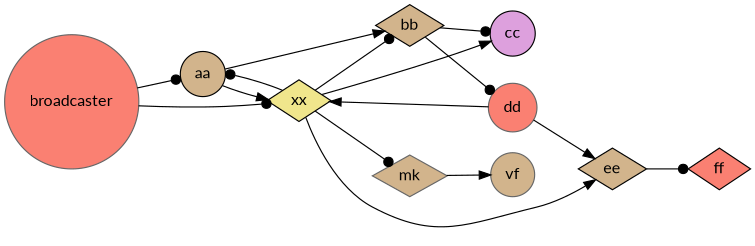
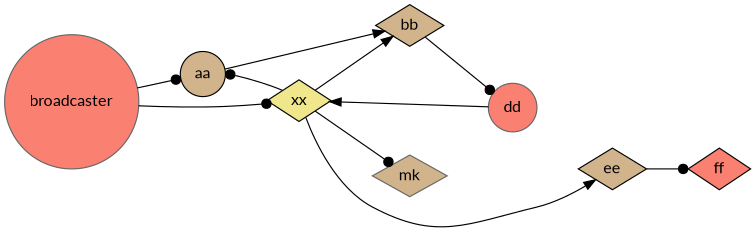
node "cc": removed
edge "xx" -> "bb": arrowhead dot -> normal
edge "aa" -> "xx": removed
edge "dd" -> "ee": removed
node "vf": removed
